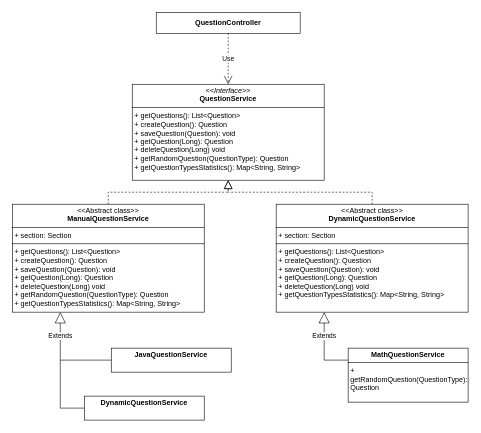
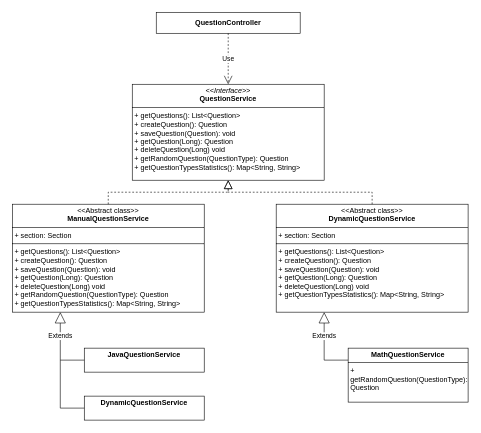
node "JavaQuestionService": moved (171, 360) -> (144, 360)
